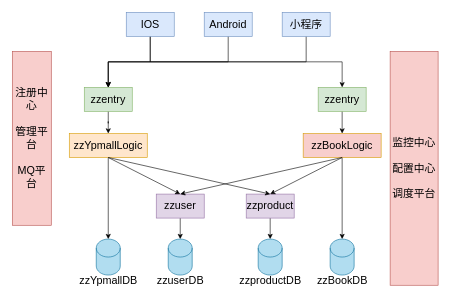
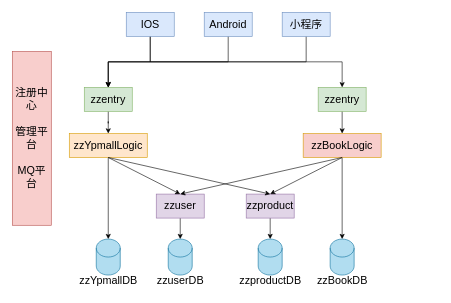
node "监控中心 配置中心 调度平台": removed
